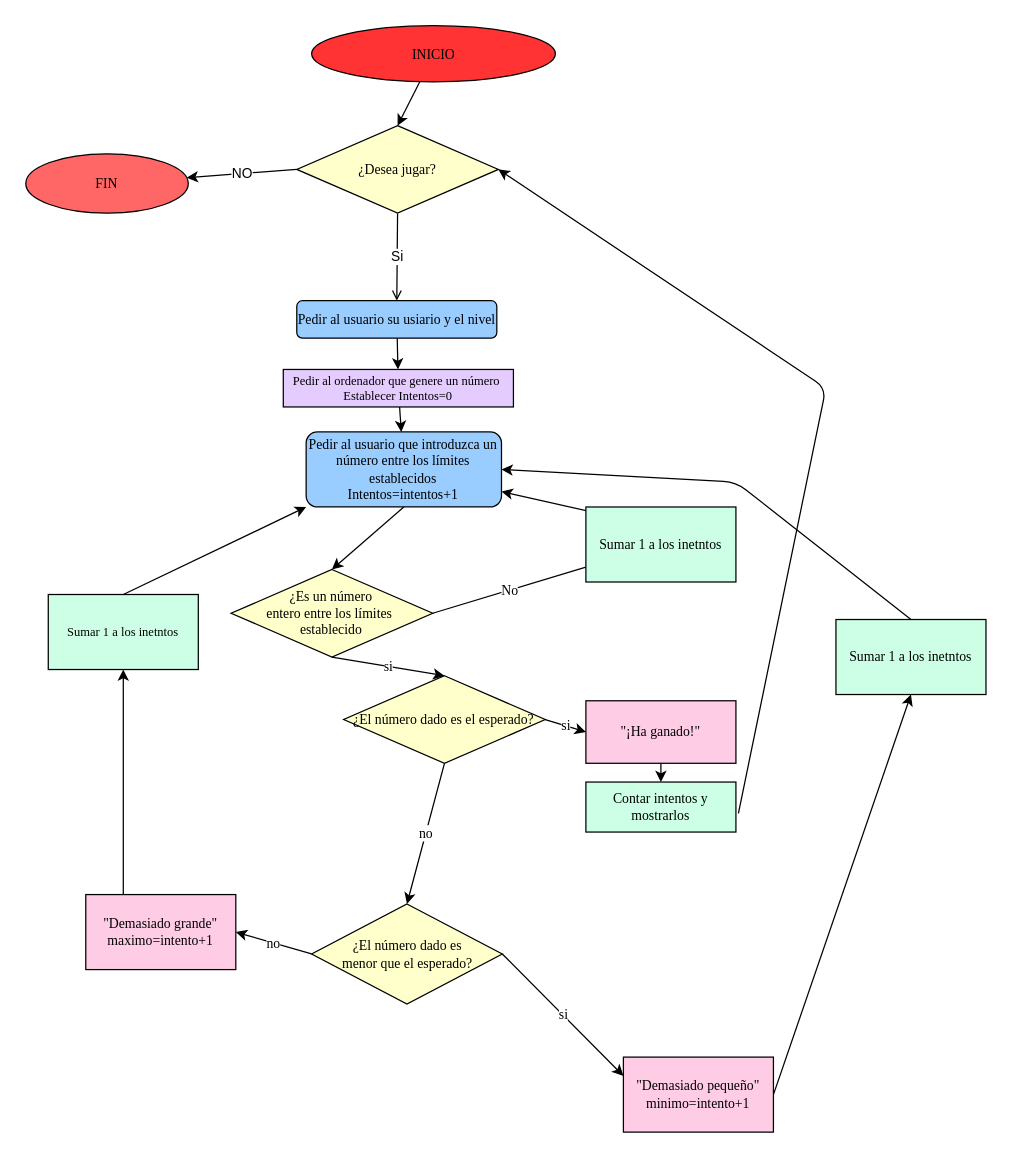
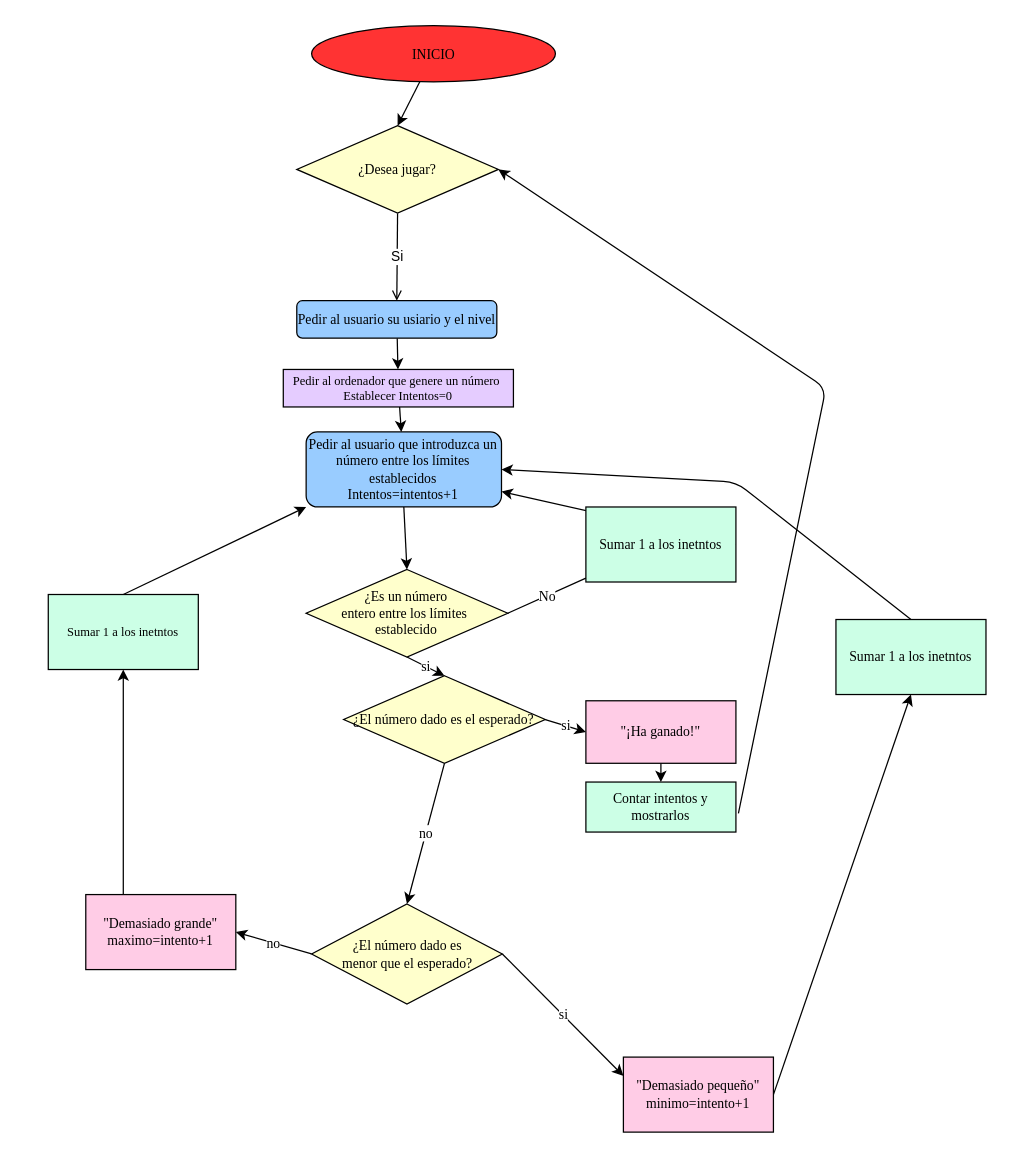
edge "¿Desea jugar?" -> "FIN": removed, label "NO"
node "FIN": removed
node "¿Es un número entero entre los límites establecido": moved (332, 613) -> (407, 613)
